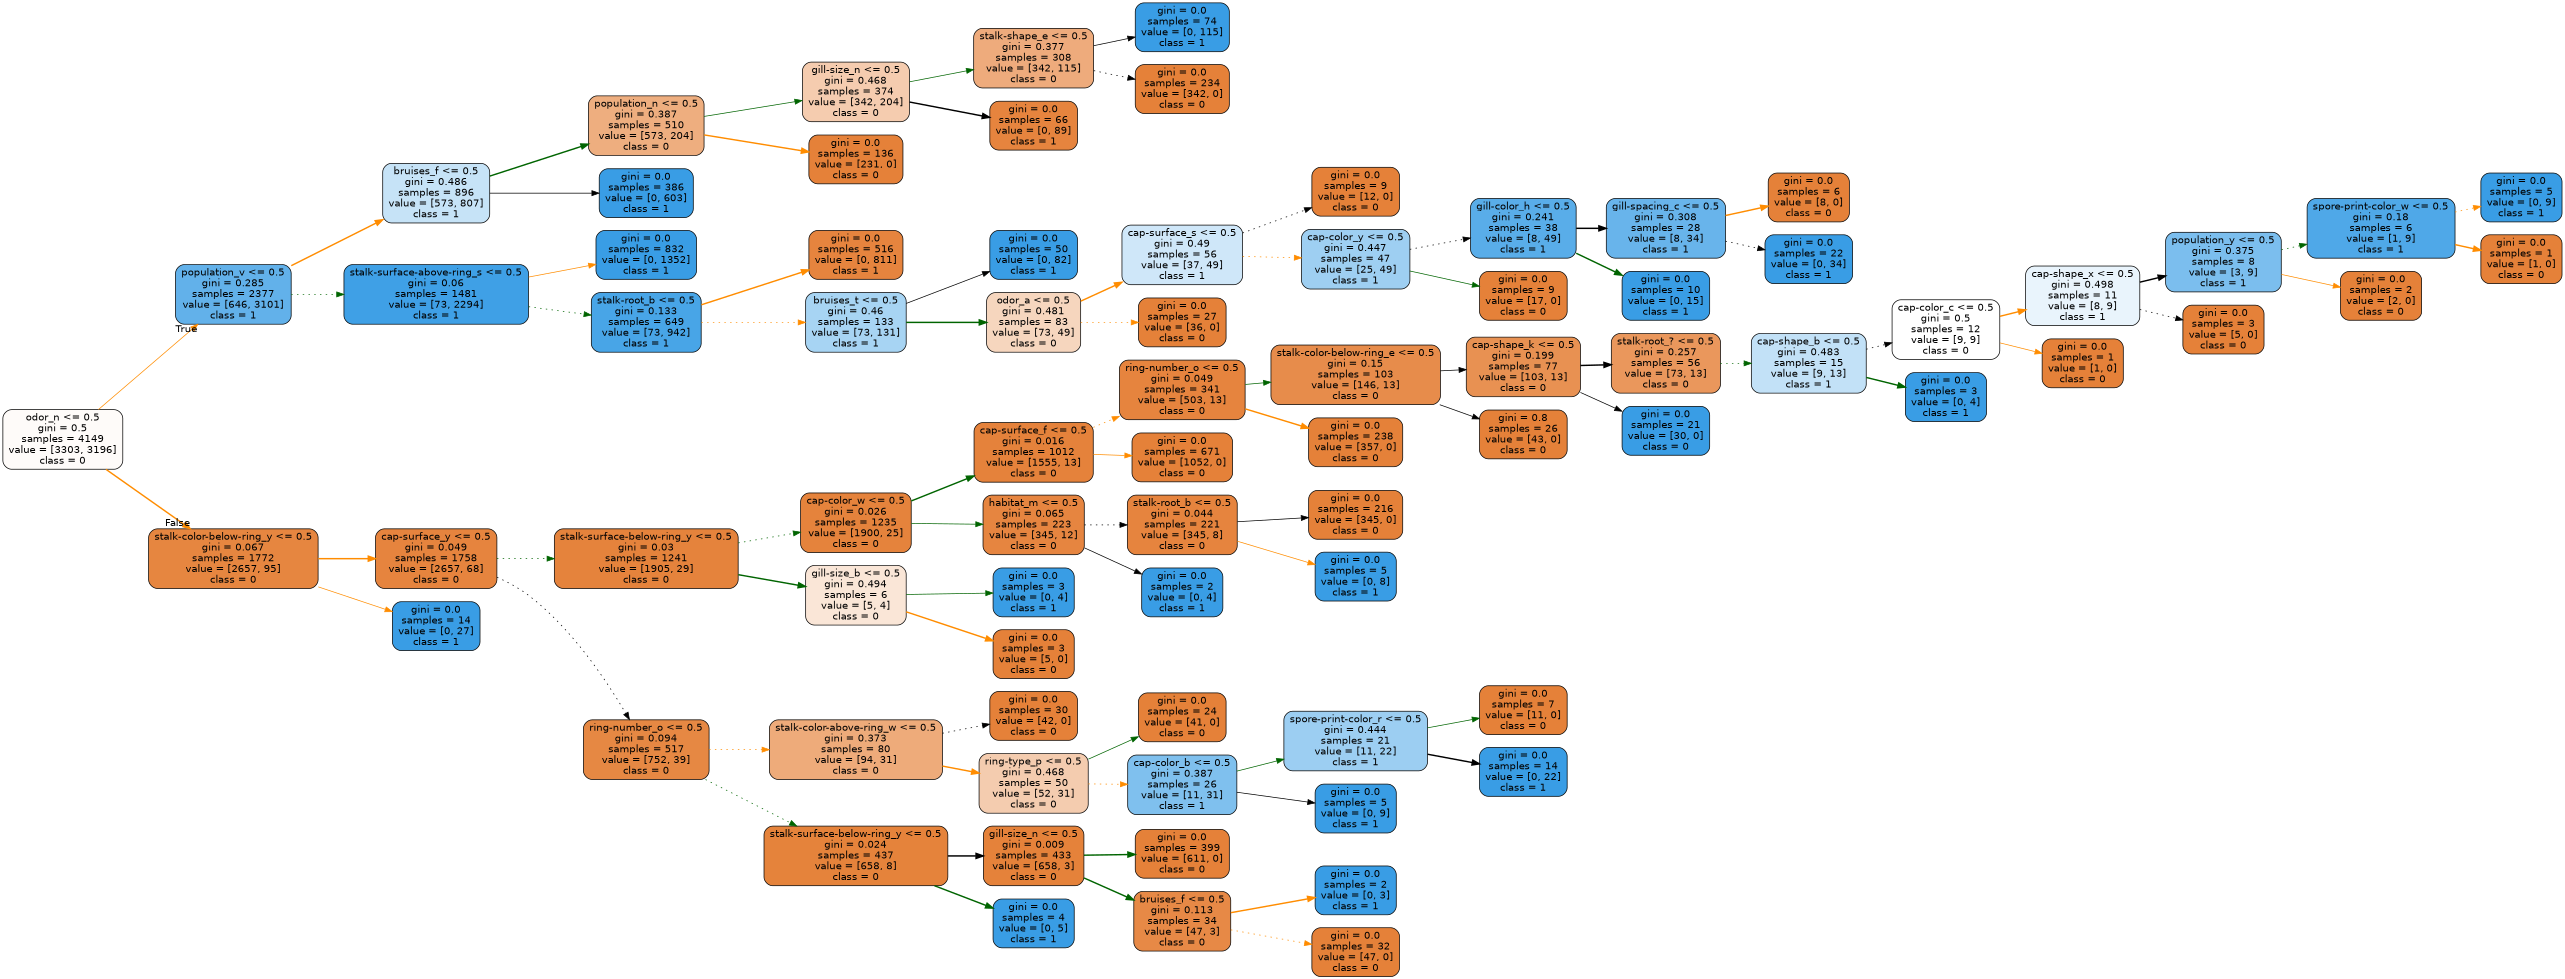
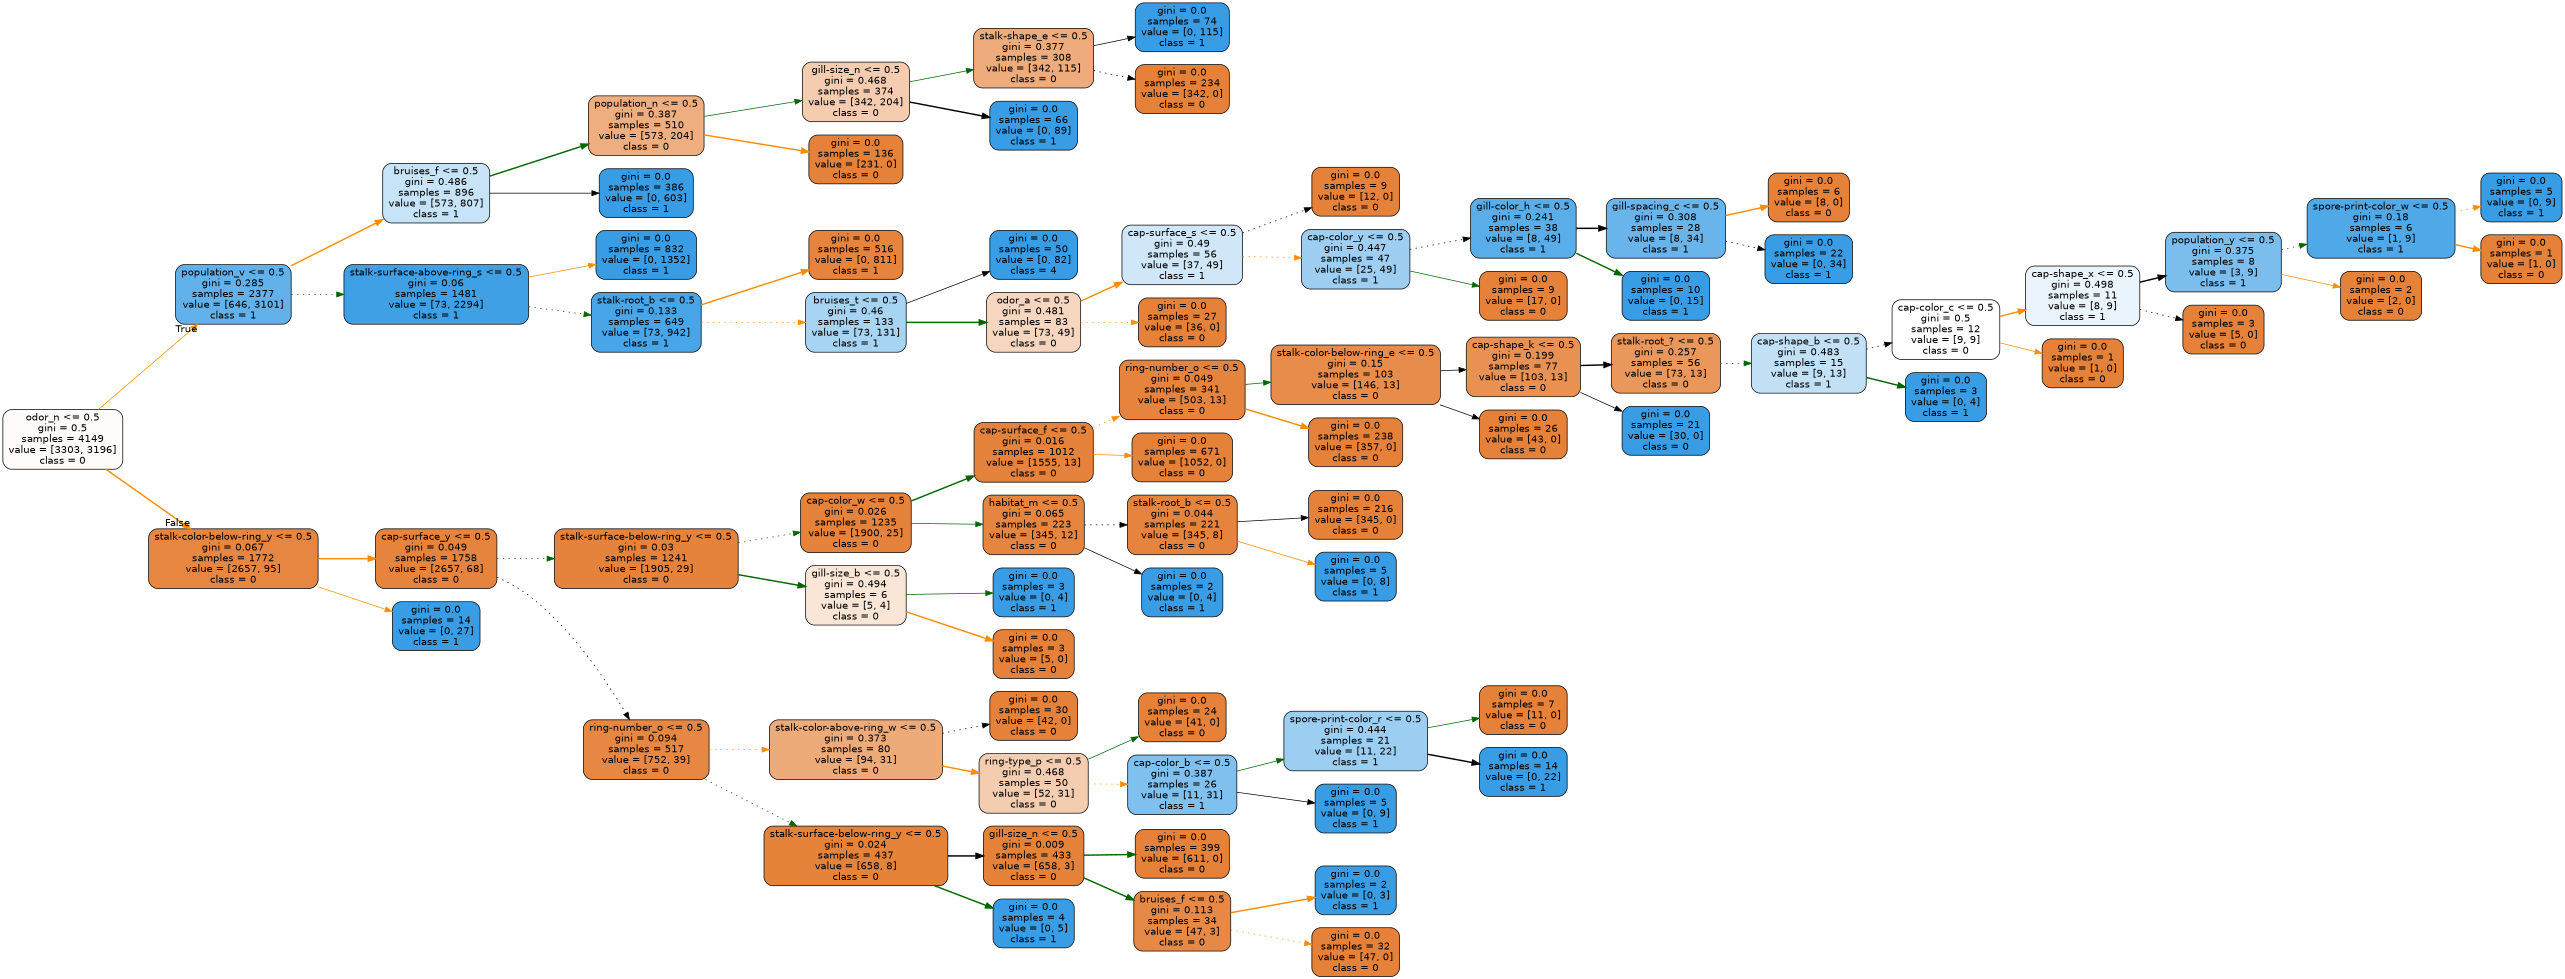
node "gini = 0.0 samples = 66 value = [0, 89] class = 1": fillcolor #e6843e -> #399de5
node "gini = 0.0 samples = 50 value = [0, 82] class = 1": label "gini = 0.0 samples = 50 value = [0, 82] class = 1" -> "gini = 0.0 samples = 50 value = [0, 82] class = 4"
node "gini = 0.8 samples = 26 value = [43, 0] class = 0": label "gini = 0.8 samples = 26 value = [43, 0] class = 0" -> "gini = 0.0 samples = 26 value = [43, 0] class = 0"
